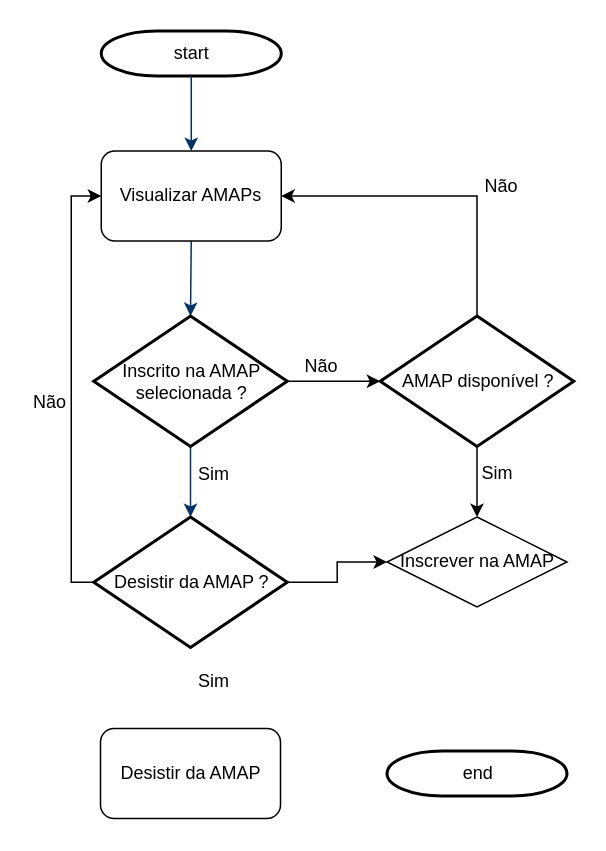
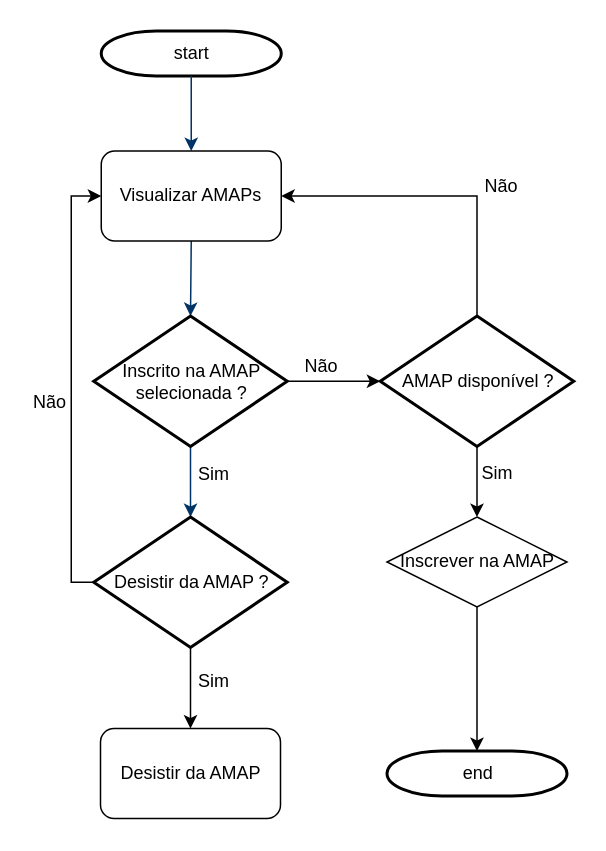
edge "Desistir da AMAP ?" -> "Inscrever na AMAP": now "Desistir da AMAP ?" -> "Desistir da AMAP"
edge "Inscrever na AMAP" -> "end": added
